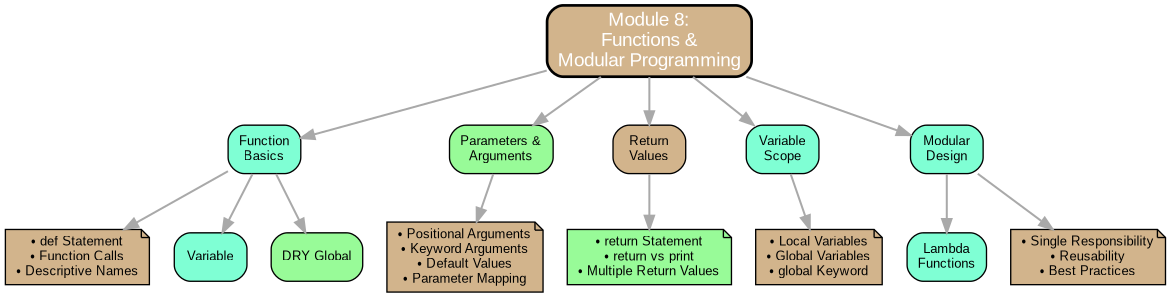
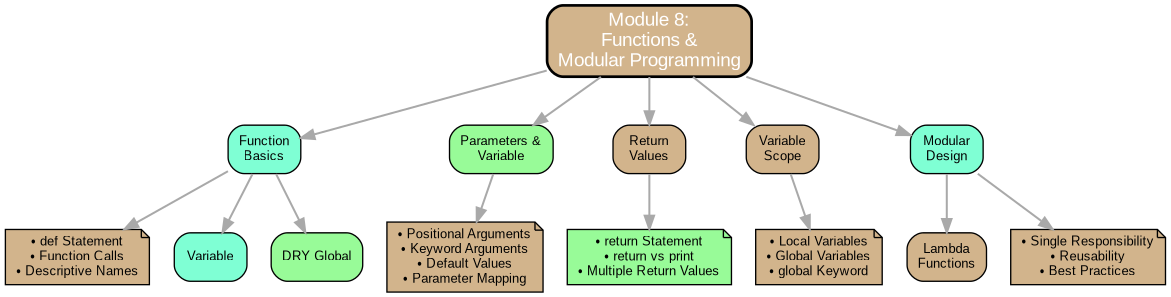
node "Parameters & Arguments": label "Parameters & Arguments" -> "Parameters & Variable"
node "Variable Scope": fillcolor aquamarine -> tan
node "Lambda Functions": fillcolor aquamarine -> tan
